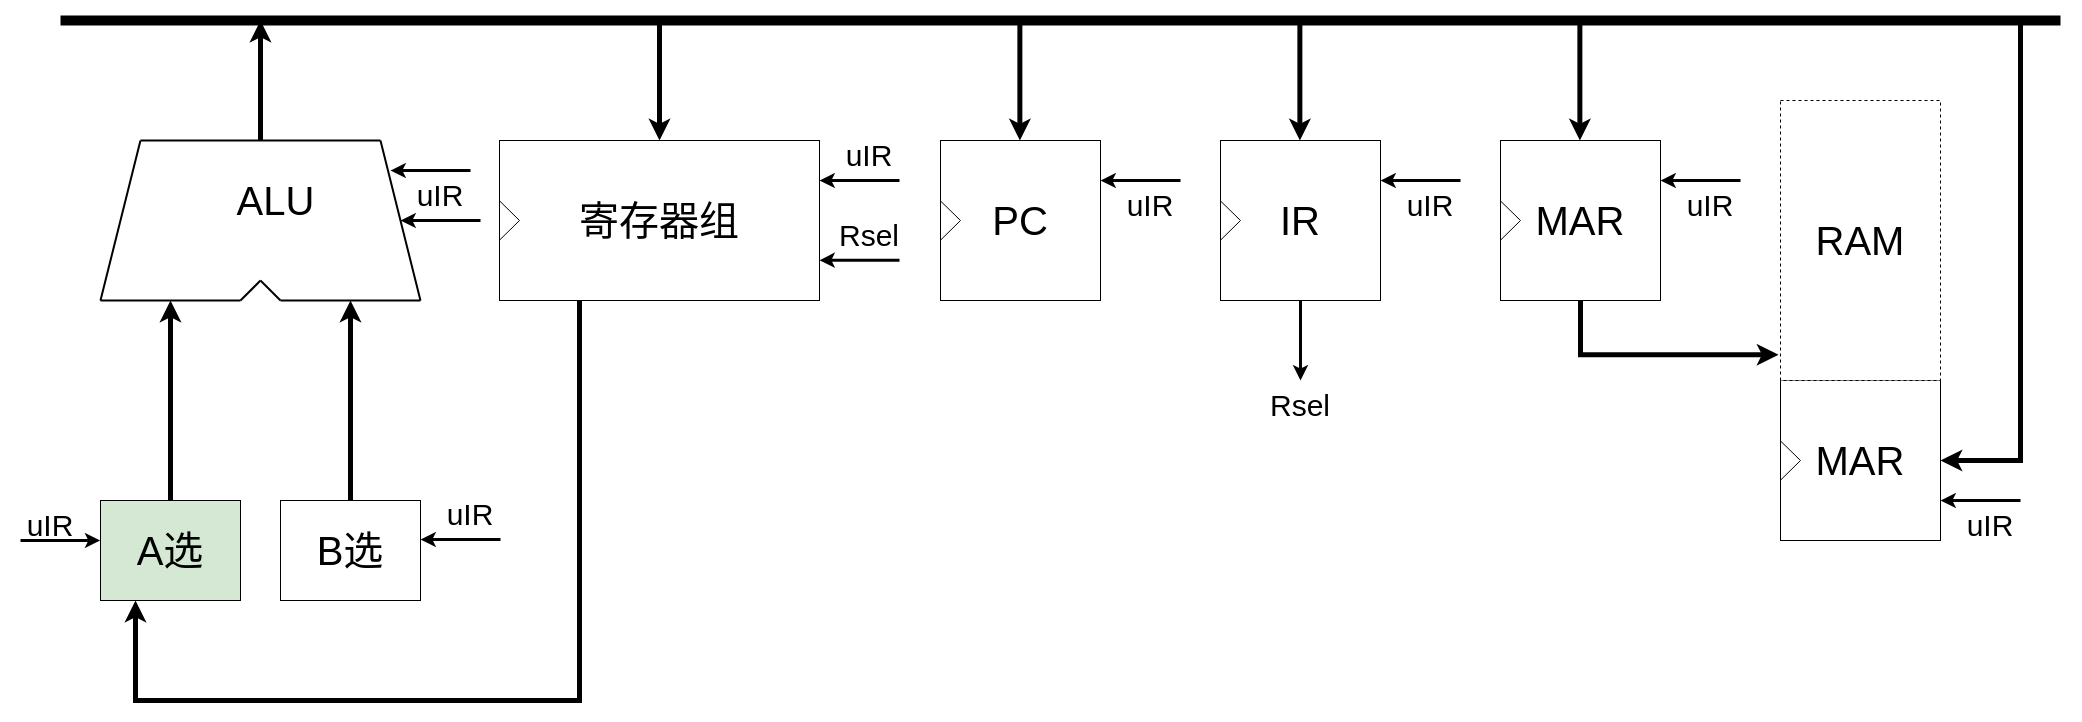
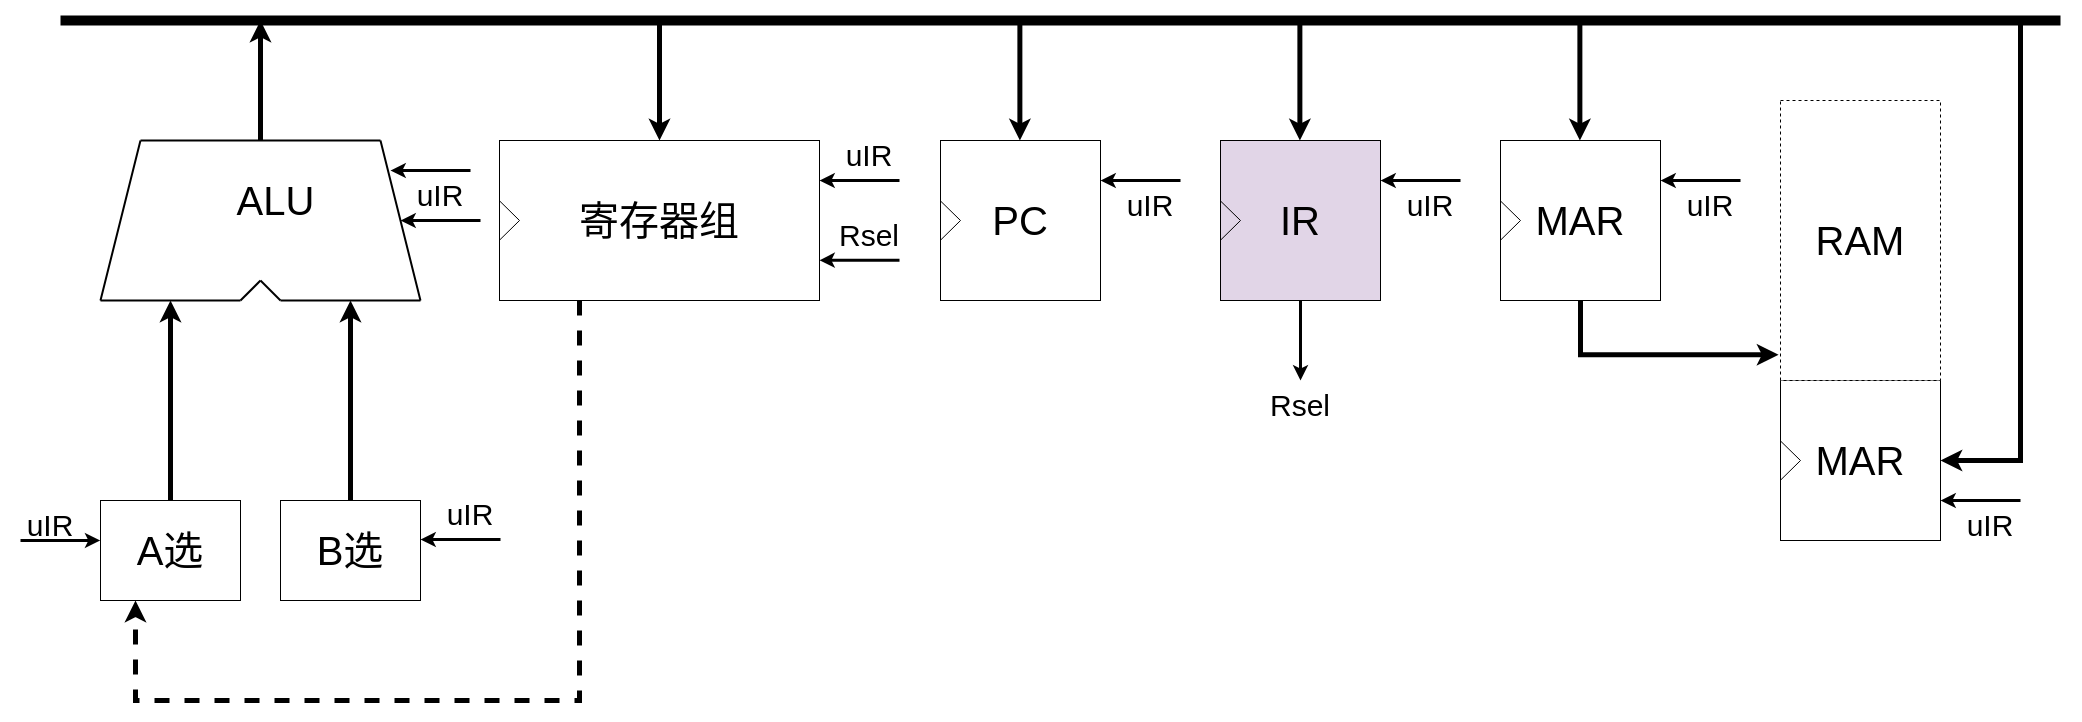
node "IR": fillcolor #ffffff -> #e1d5e7
edge "寄存器组" -> "A选": style solid -> dashed
node "A选": fillcolor #d5e8d4 -> #ffffff
